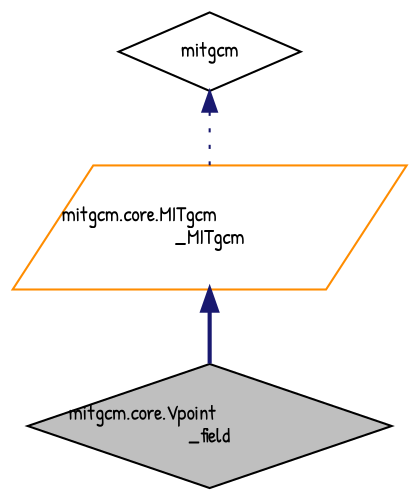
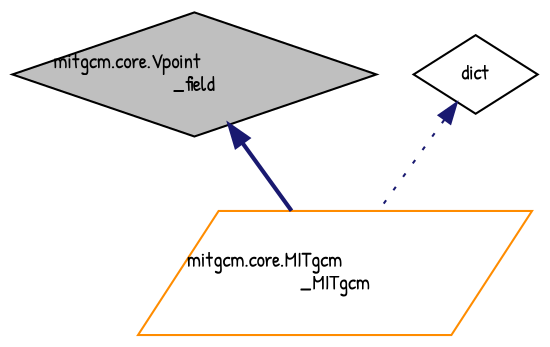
node "mitgcm": label "mitgcm" -> "dict"
edge "mitgcm.core.Vpoint _field" -> "mitgcm.core.MITgcm _MITgcm": reversed
